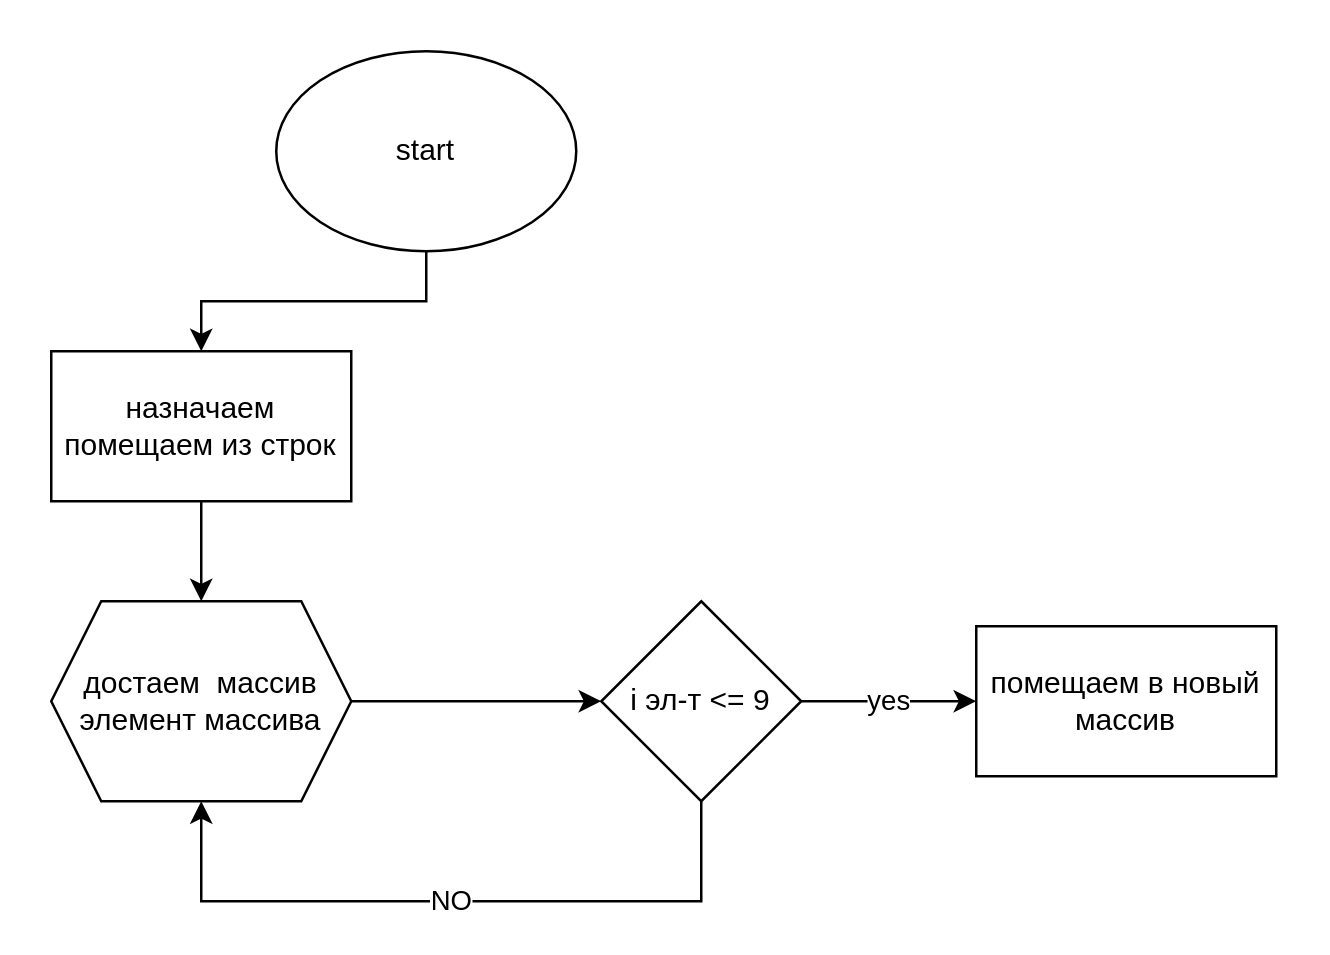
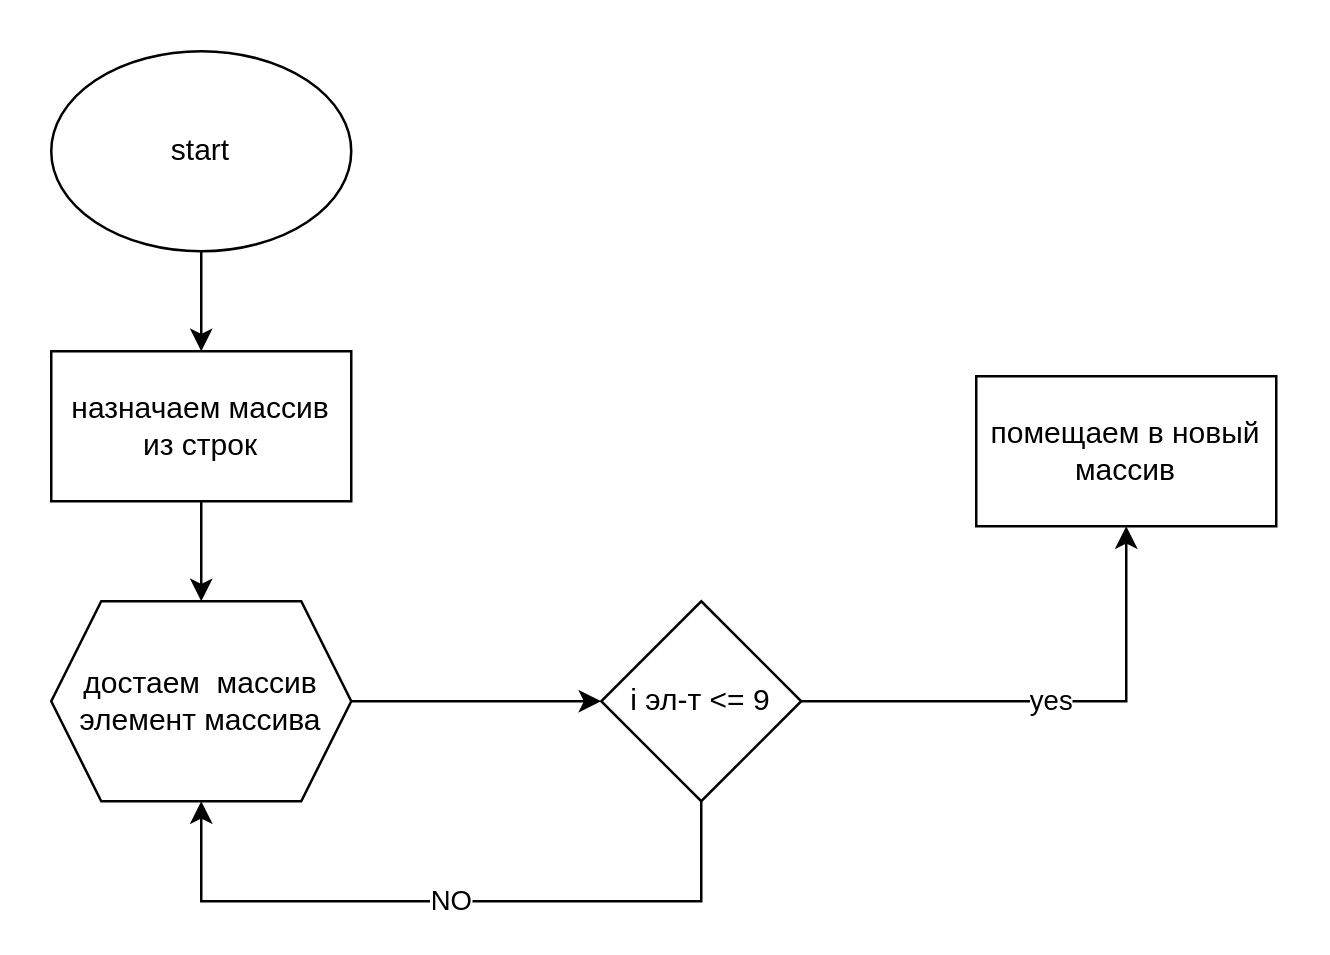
node "start": moved (426, 151) -> (201, 151)
node "назначаем помещаем из строк": label "назначаем помещаем из строк" -> "назначаем массив из строк"
node "помещаем в новый массив": moved (1126, 701) -> (1126, 451)
